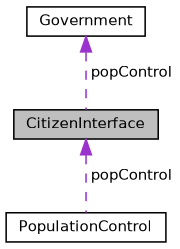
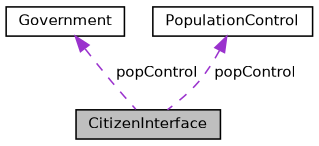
edge "PopulationControl" -> "CitizenInterface": reversed
